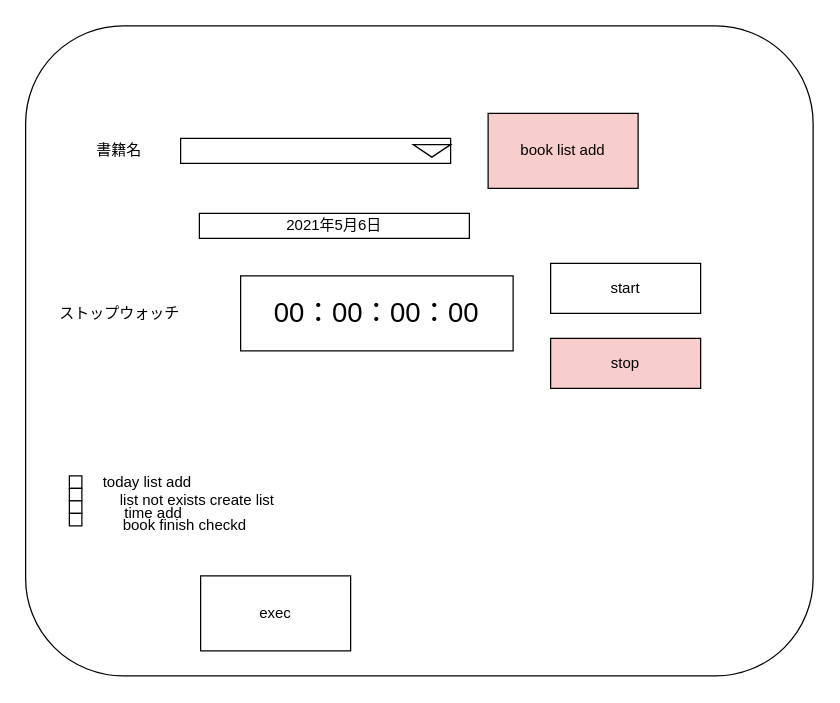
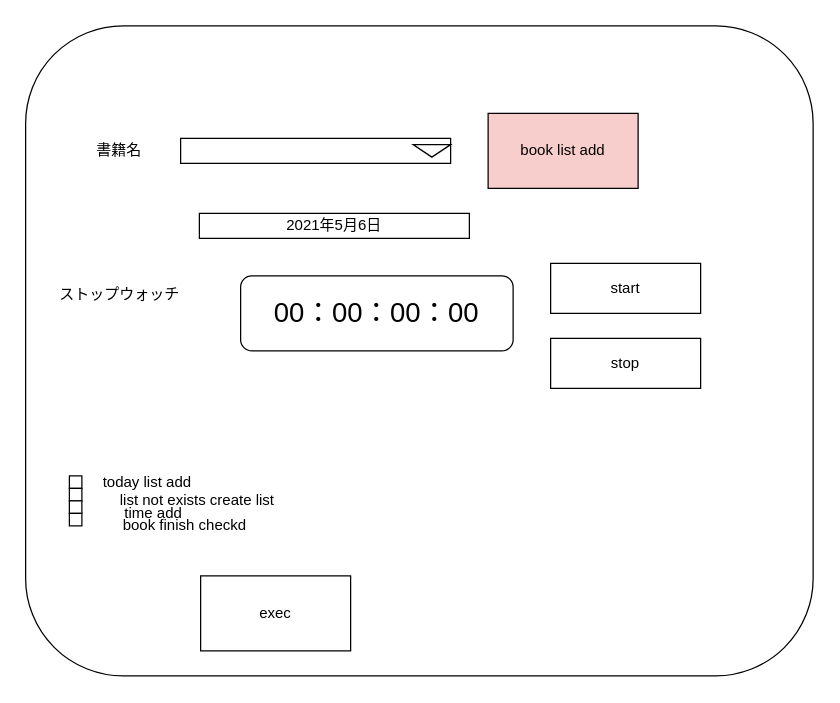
node "ストップウォッチ": moved (119, 313) -> (119, 294)
node "00：00：00：00": shape rectangle -> rounded rectangle
node "stop": fillcolor #f8cecc -> #ffffff
